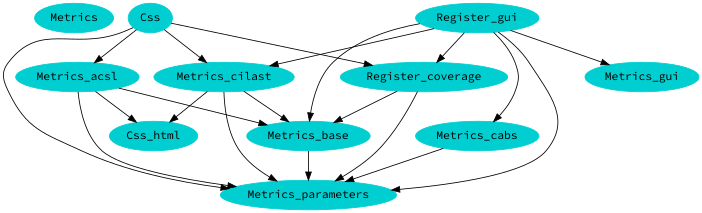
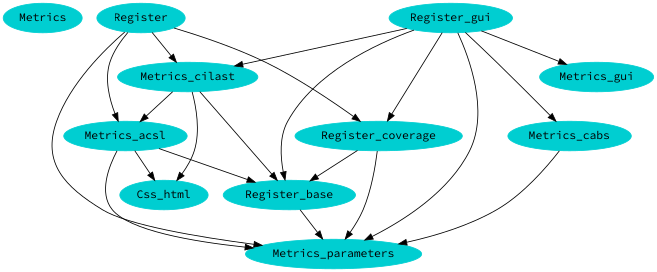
node "Css": label "Css" -> "Register"
node "Metrics_base": label "Metrics_base" -> "Register_base"
edge "Metrics_cilast" -> "Metrics_parameters": now "Metrics_cilast" -> "Metrics_acsl"
